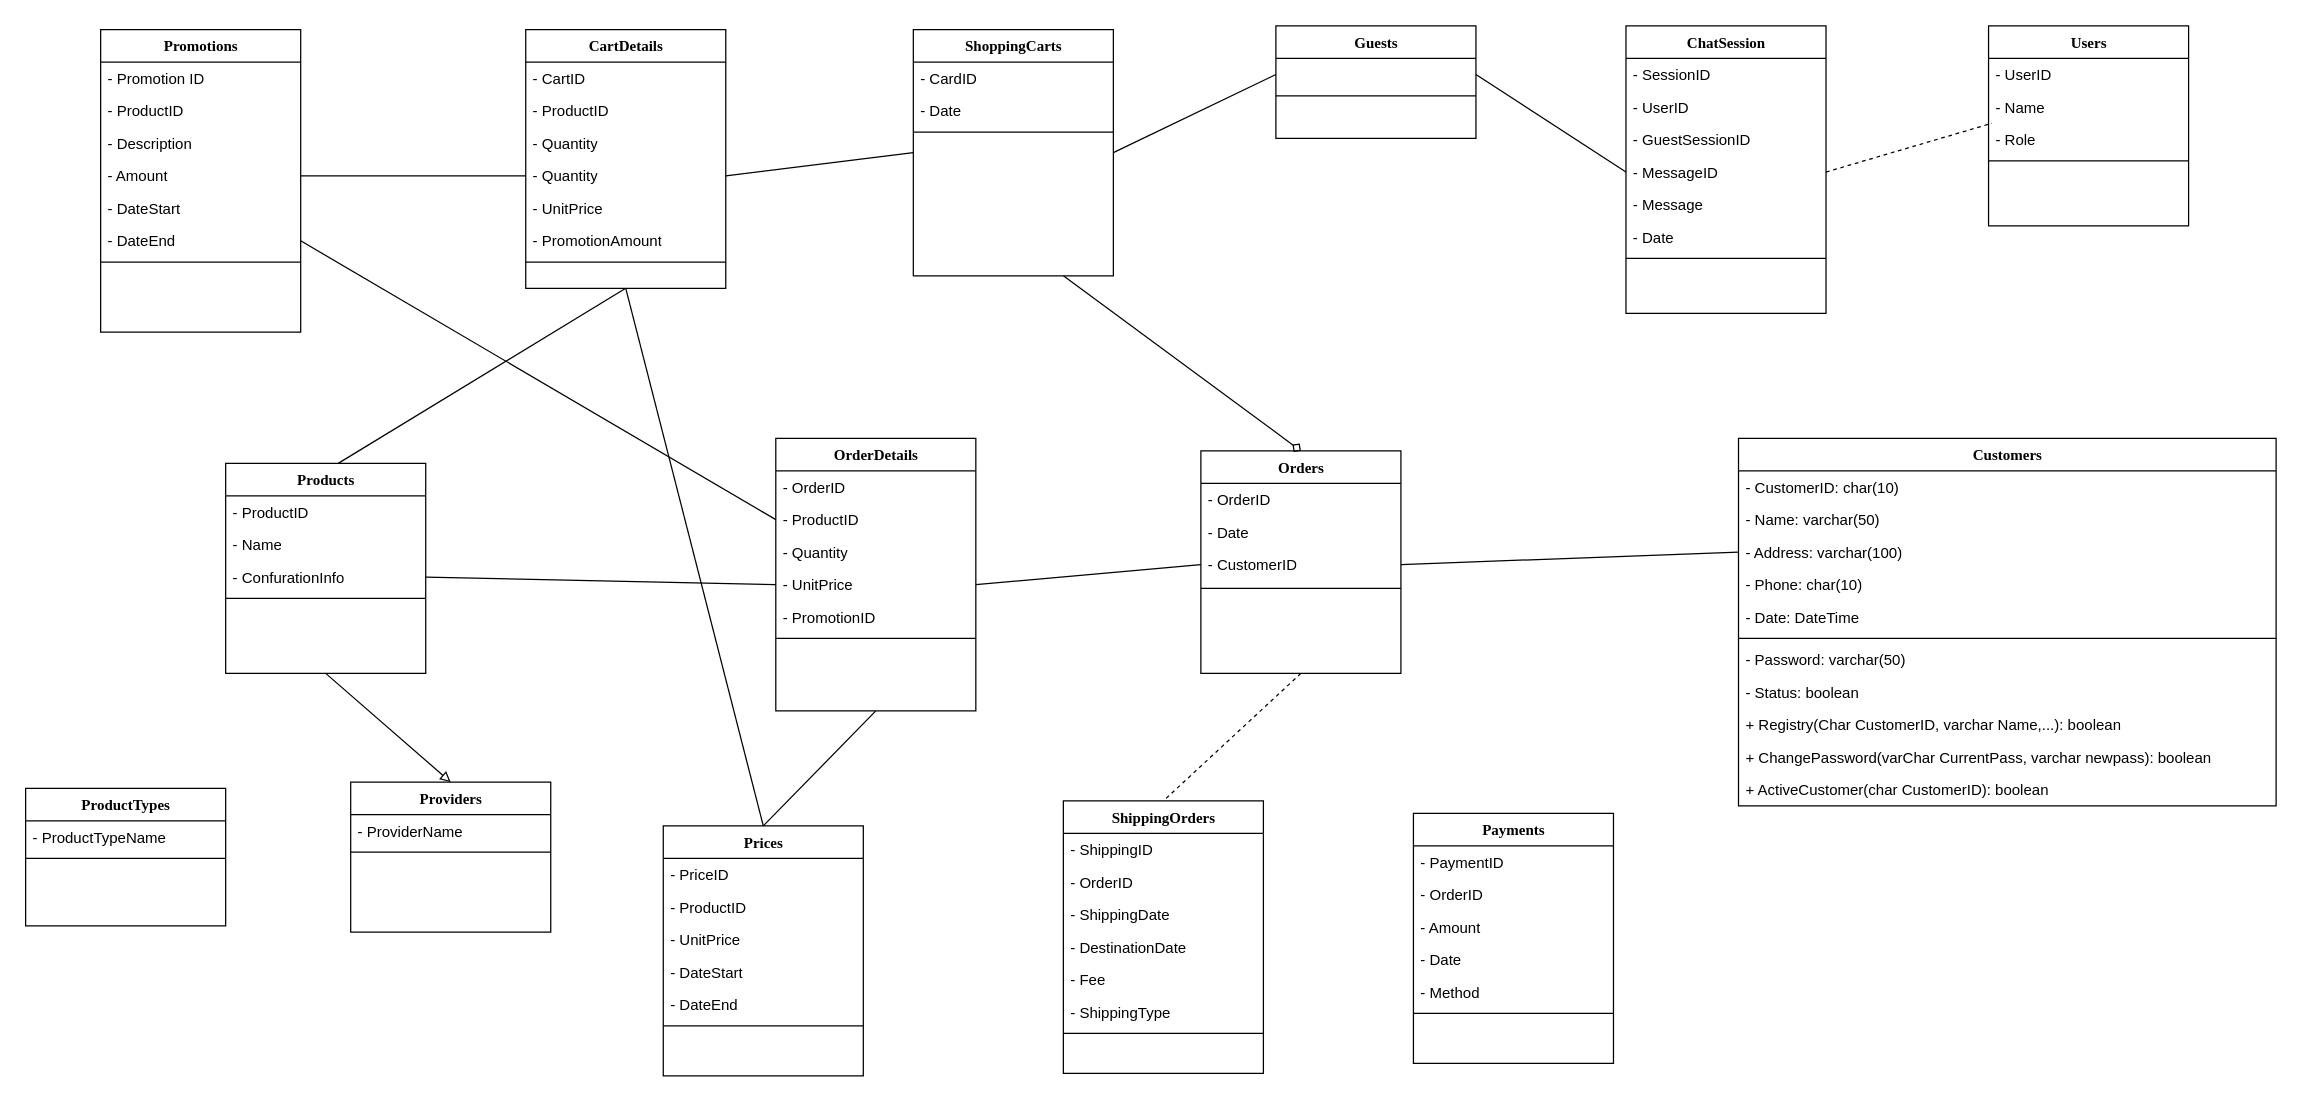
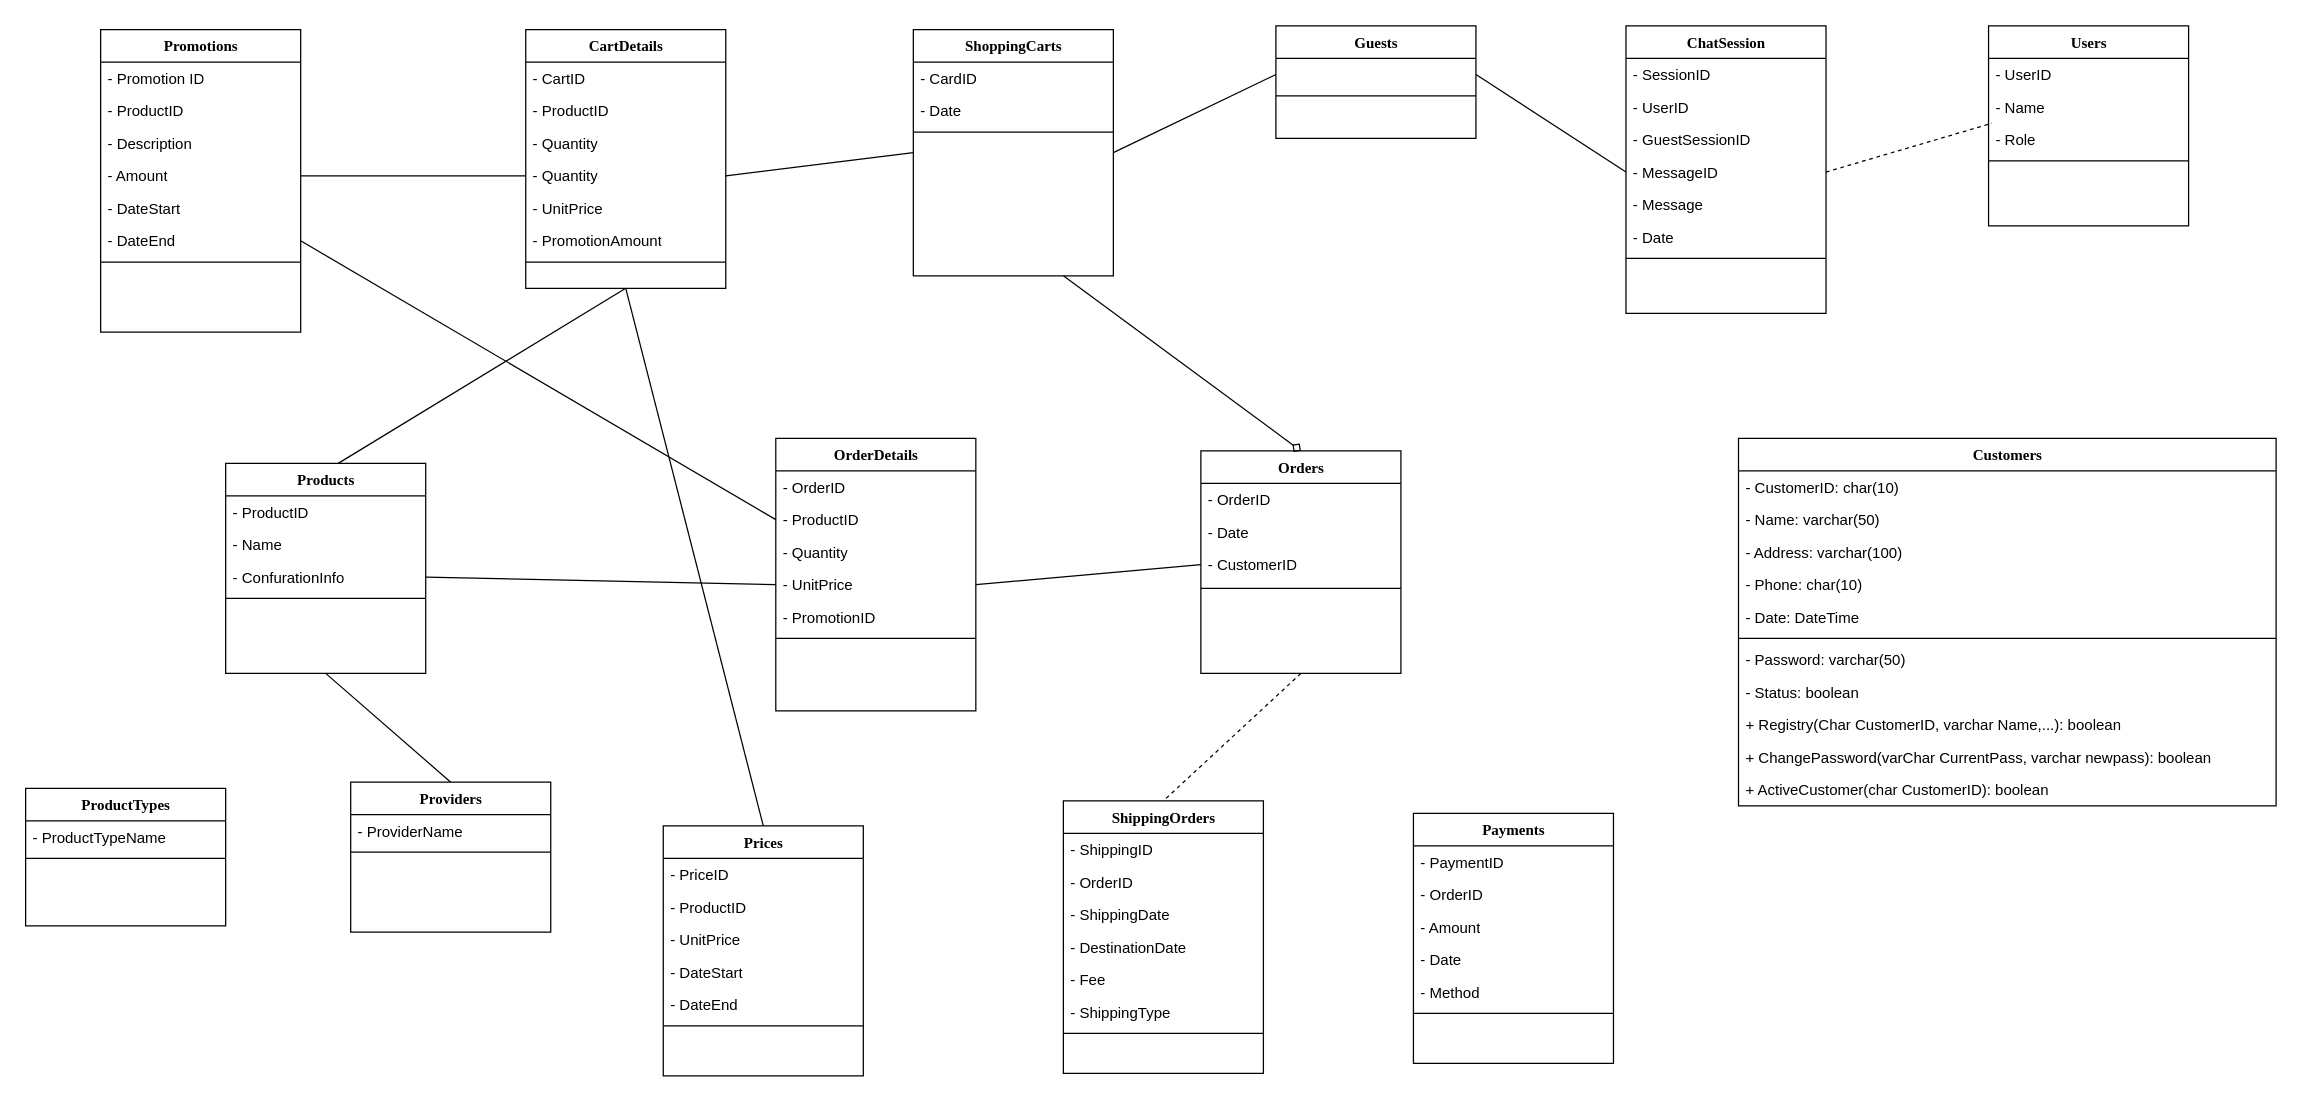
edge "- Address: varchar(100)" -- "- CustomerID": removed
edge "OrderDetails" -- "Prices": removed
edge "Products" -> "Providers": arrowhead block -> none
